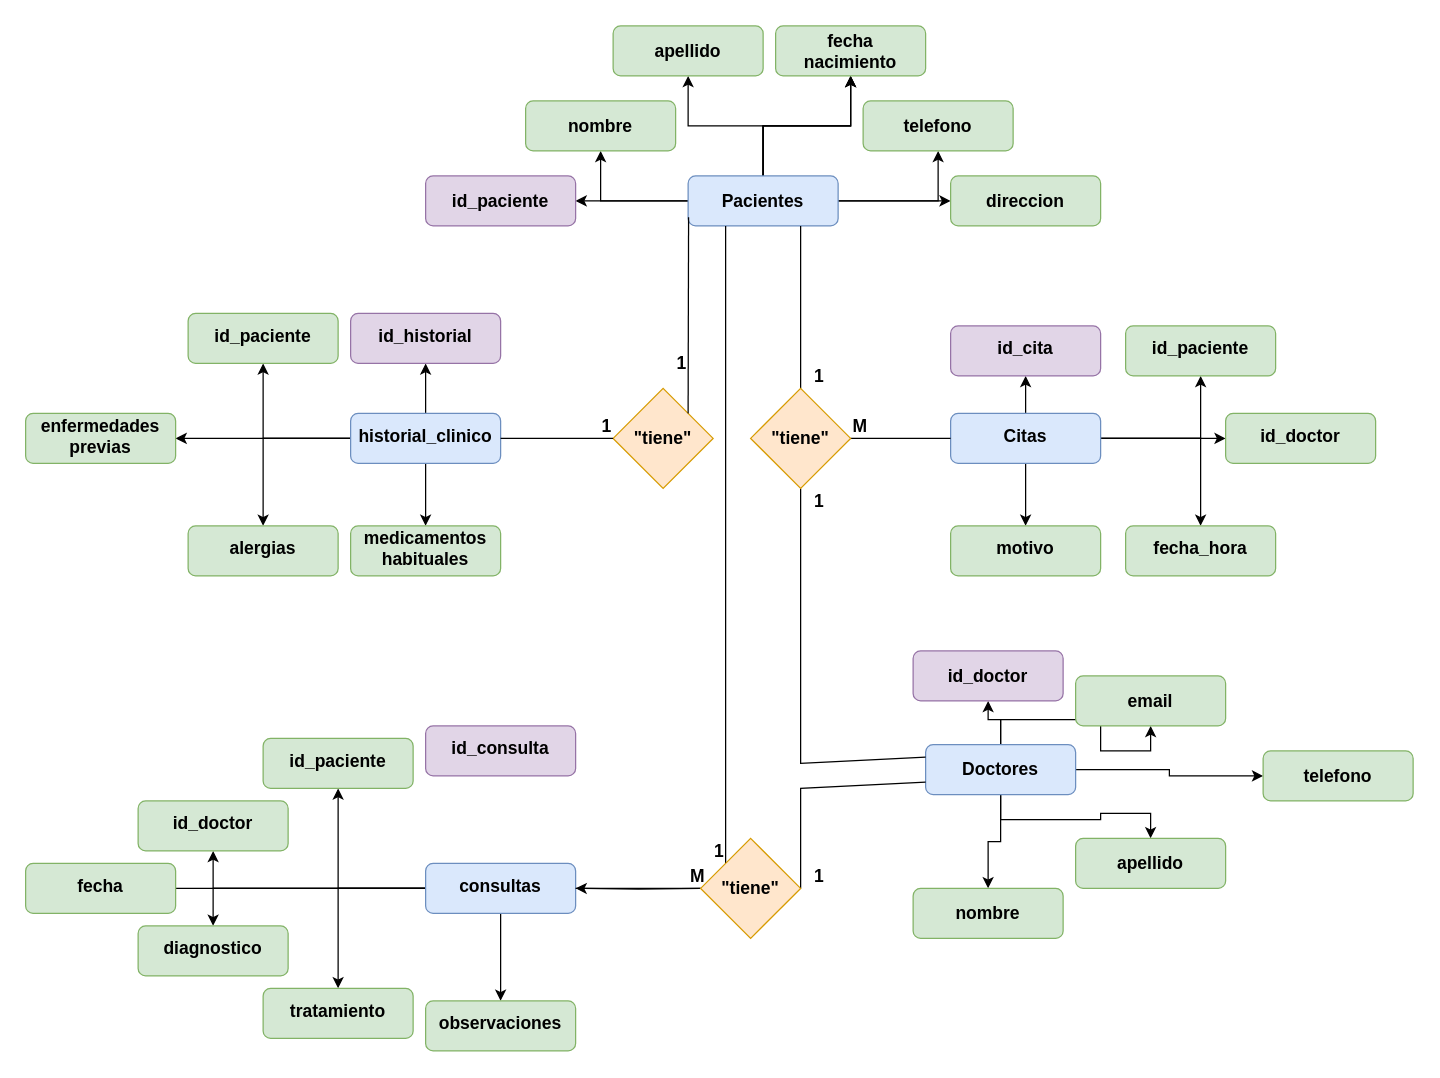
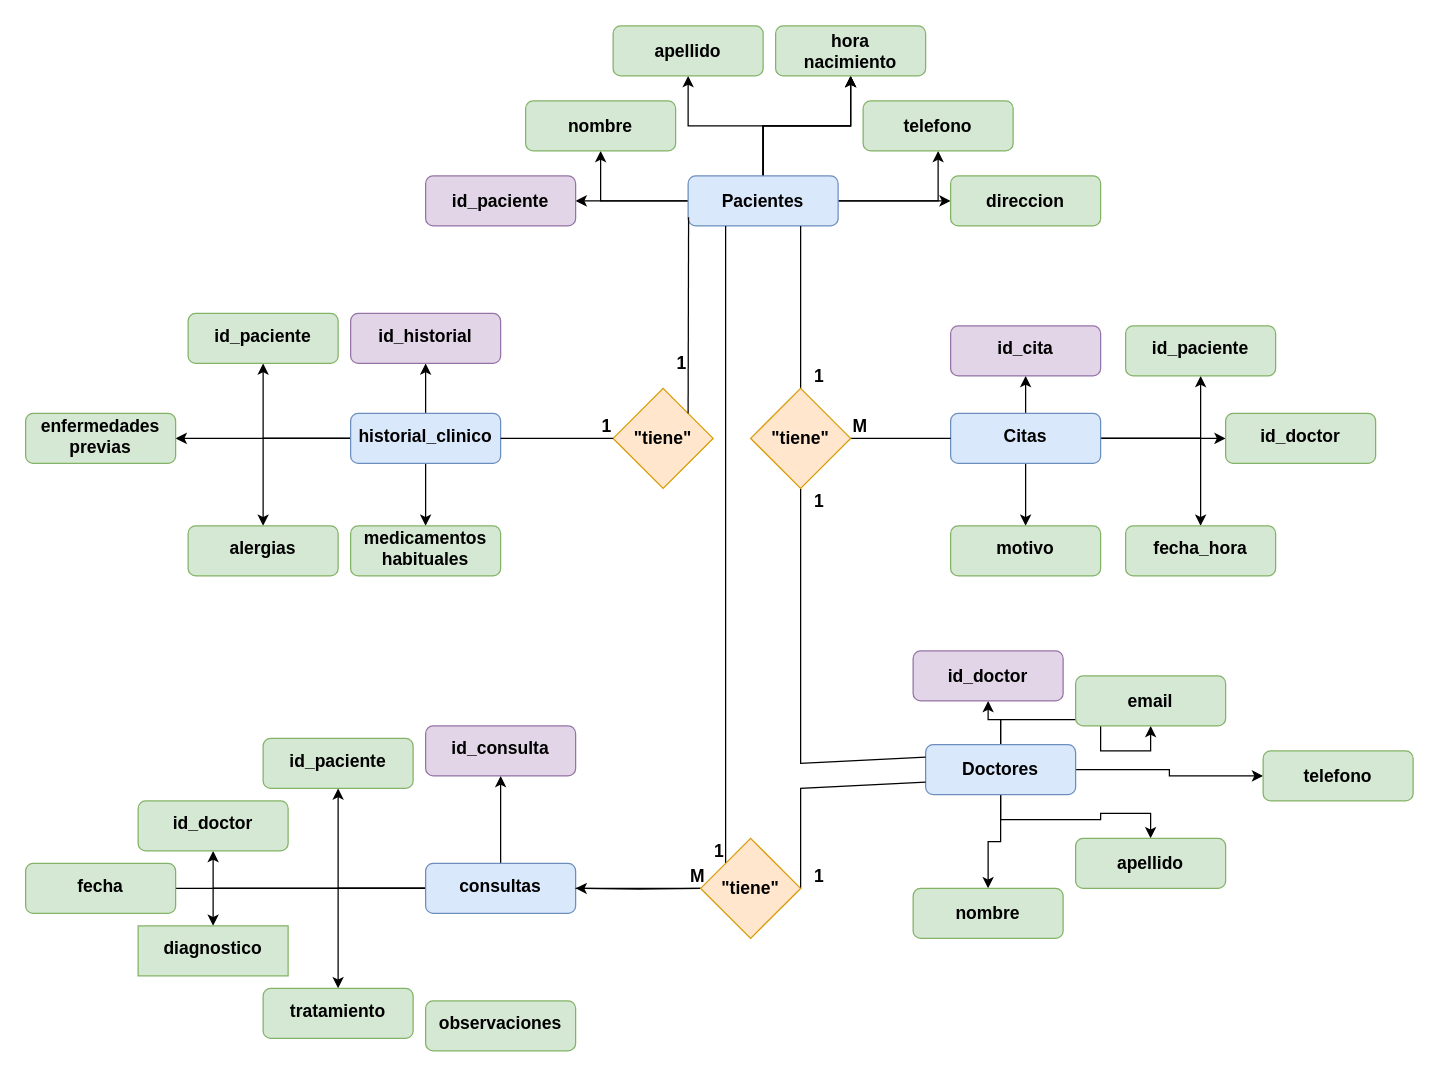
node "fecha nacimiento": label "fecha nacimiento" -> "hora nacimiento"
edge "consultas" -> "id_consulta": added
node "diagnostico": shape rounded rectangle -> rectangle
edge "consultas" -> "observaciones": removed
